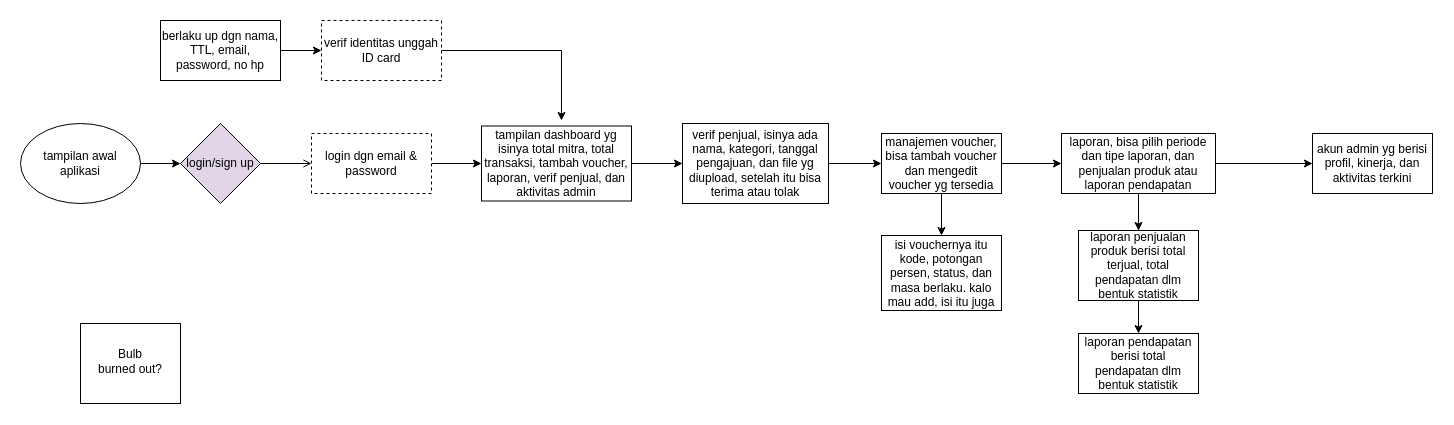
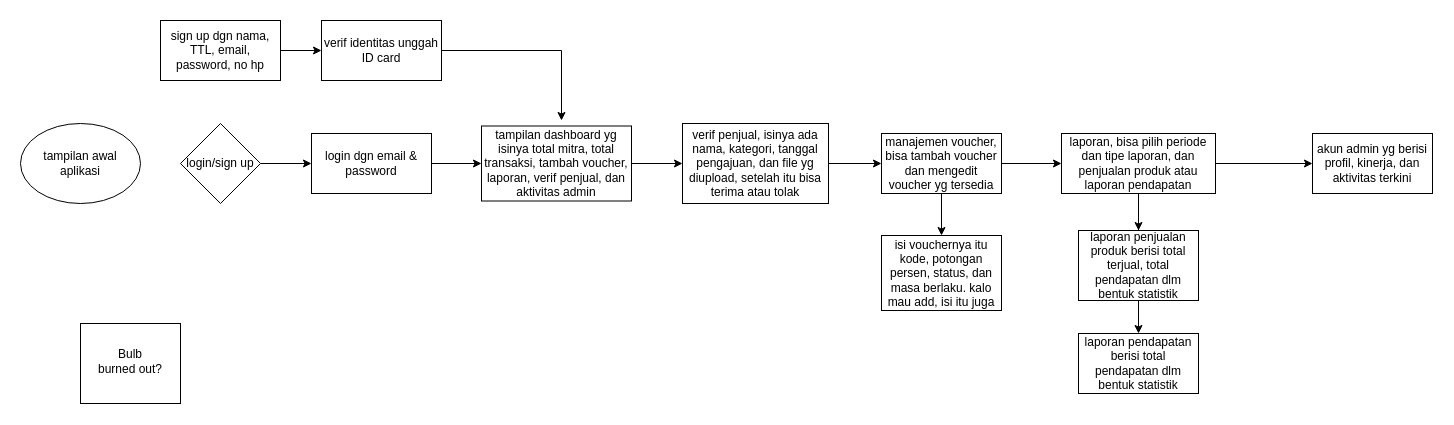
node "berlaku up dgn nama, TTL, email, password, no hp": label "berlaku up dgn nama, TTL, email, password, no hp" -> "sign up dgn nama, TTL, email, password, no hp"
node "verif identitas unggah ID card": style dashed -> solid
edge "tampilan awal aplikasi" -> "login/sign up": removed
node "login/sign up": fillcolor #e1d5e7 -> #ffffff
edge "login/sign up" -> "login dgn email & password": arrowhead open -> classic
node "login dgn email & password": style dashed -> solid
